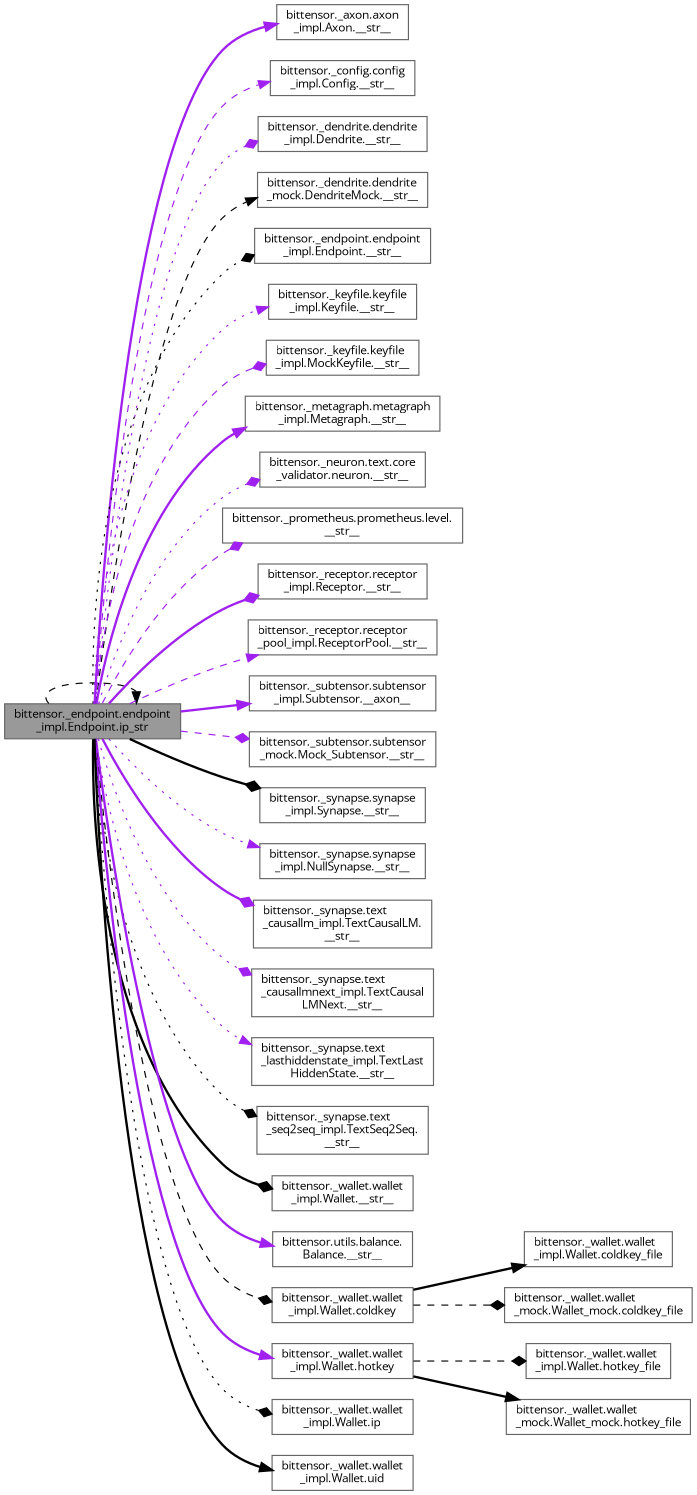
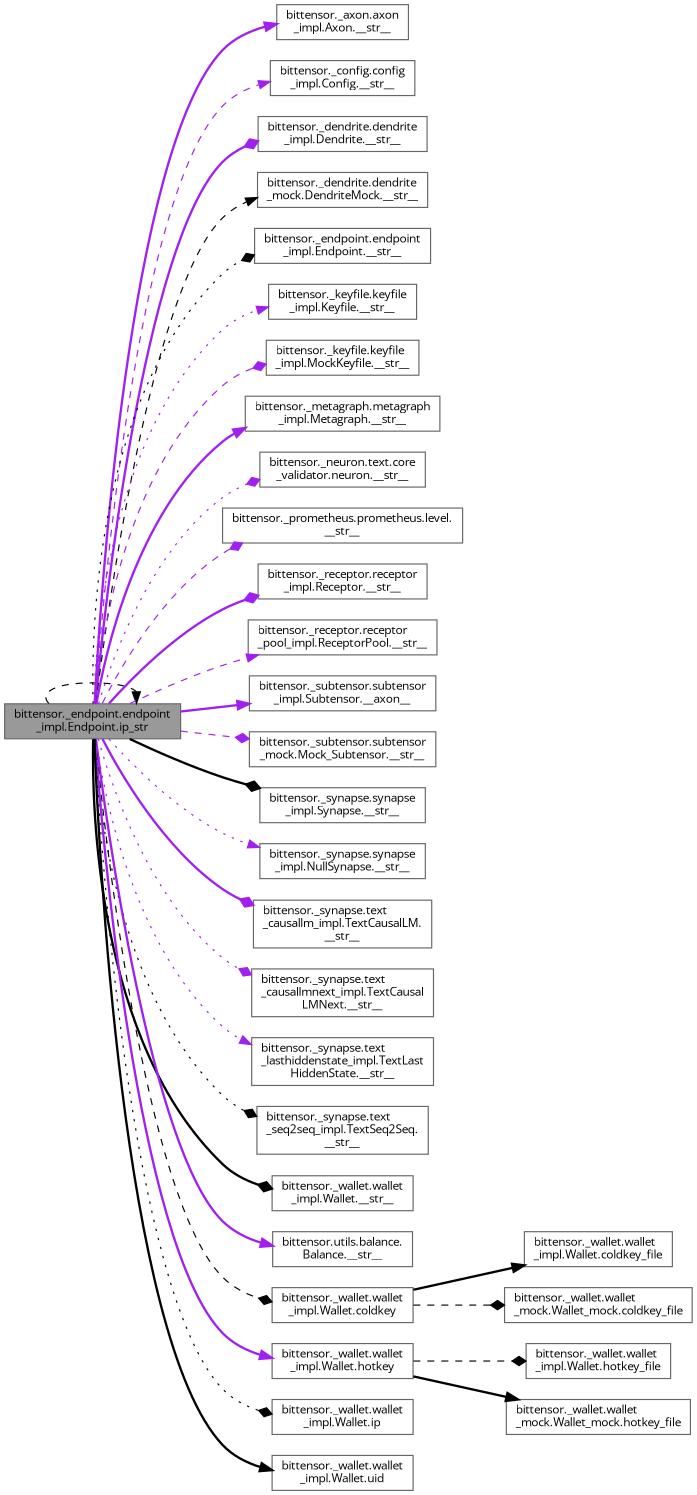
edge "bittensor._endpoint.endpoint _impl.Endpoint.ip_str" -> "bittensor._dendrite.dendrite _impl.Dendrite.__str__": style dotted -> bold
